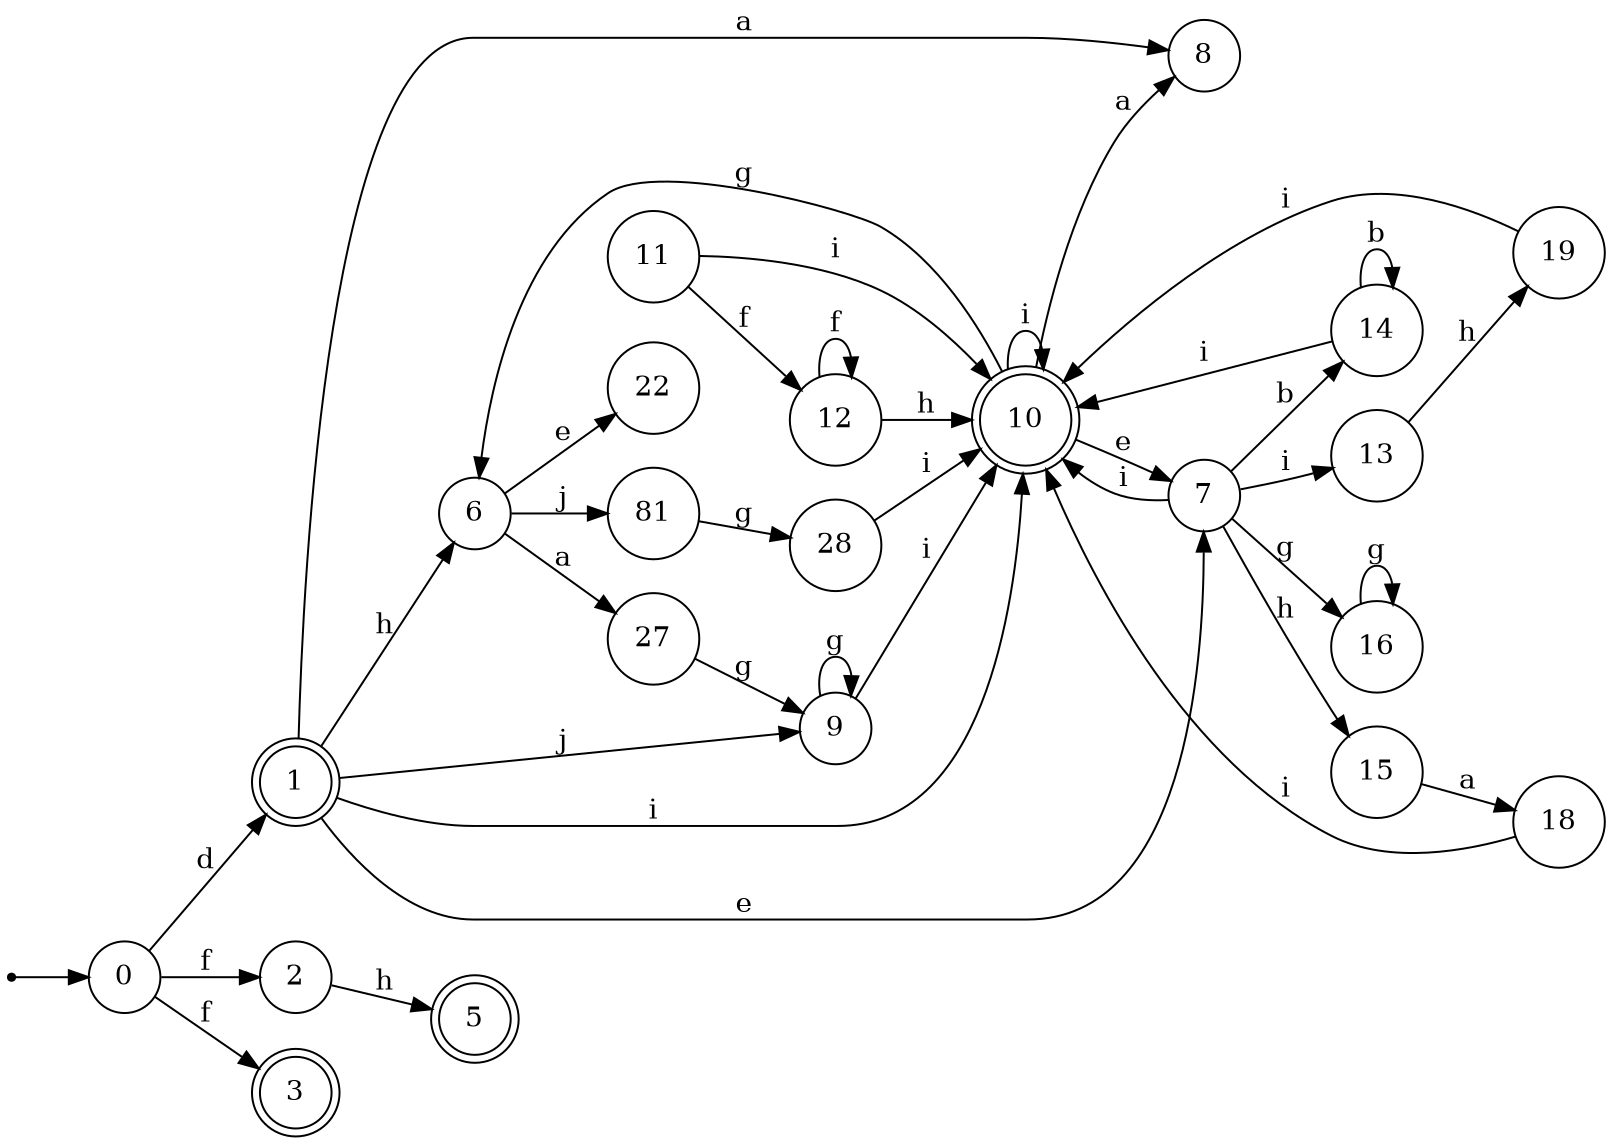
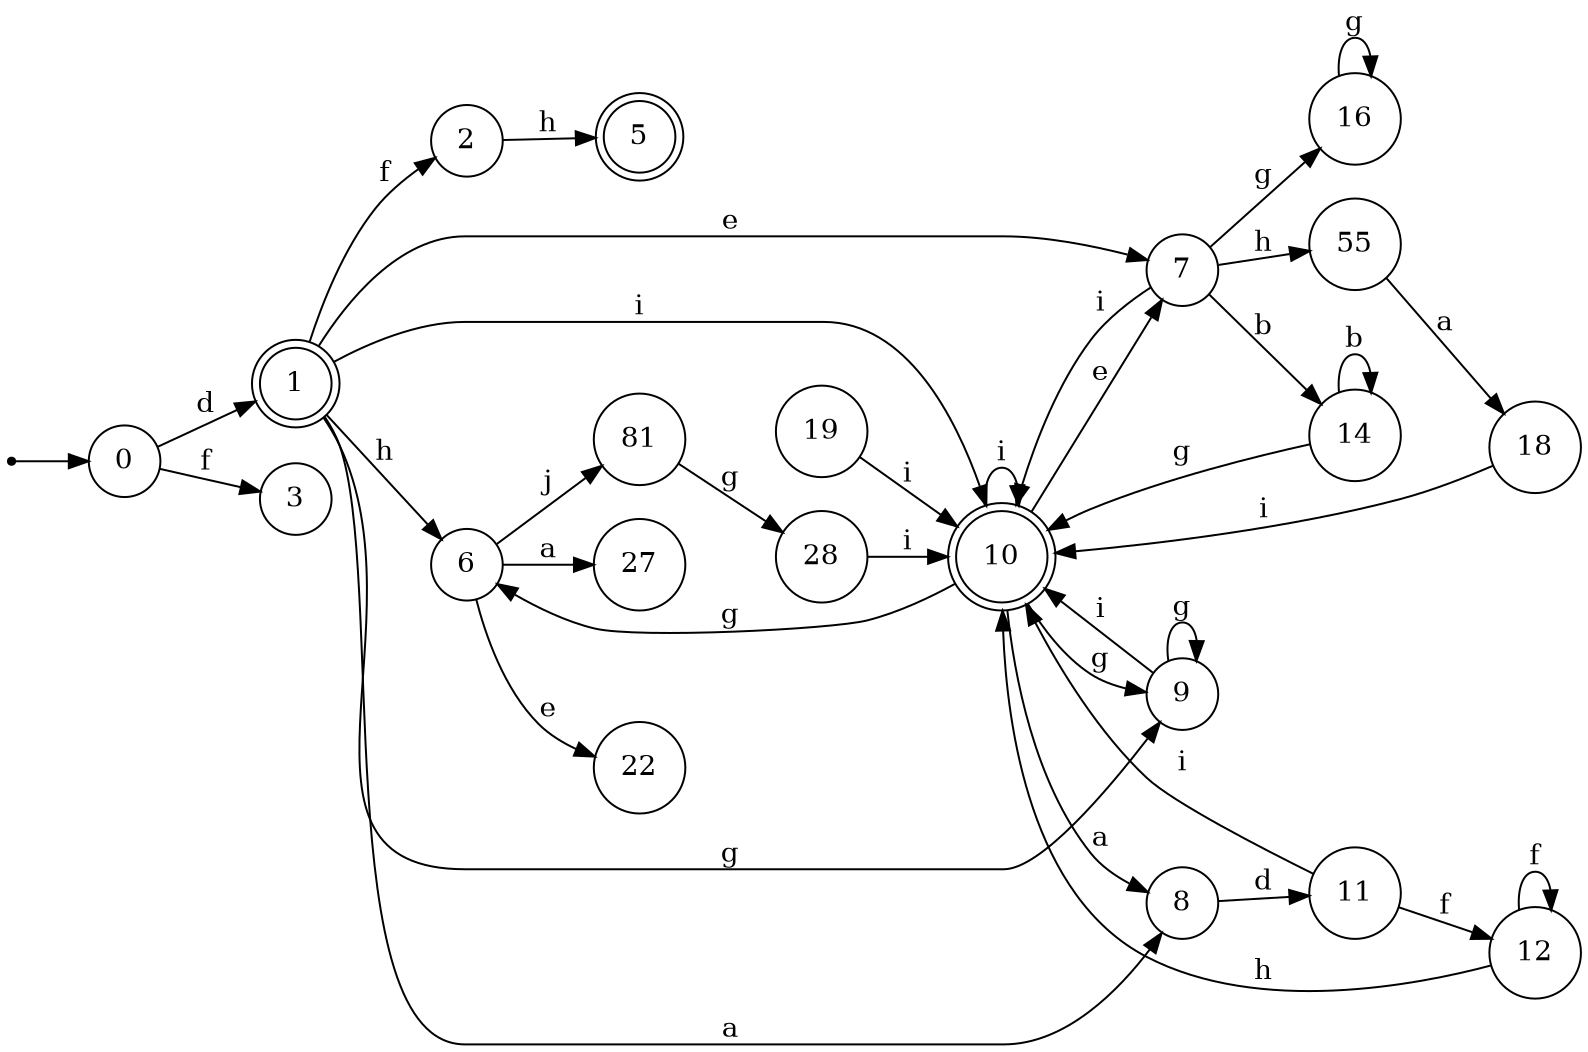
edge "14" -> "10": label "i" -> "g"
node "13": removed
edge "27" -> "9": now "10" -> "9"
edge "1" -> "9": label "j" -> "g"
node "15": label "15" -> "55"
edge "8" -> "11": added, label "d"
edge "0" -> "2": now "1" -> "2"
node "3": shape doublecircle -> circle
